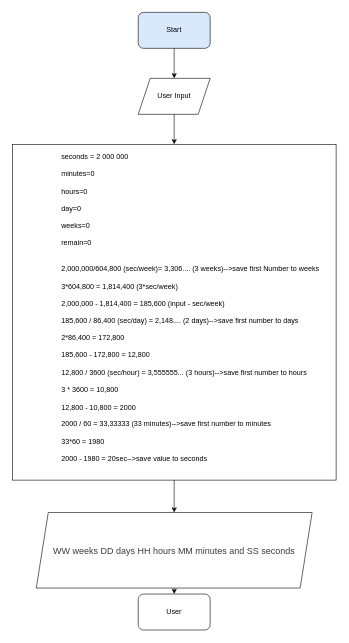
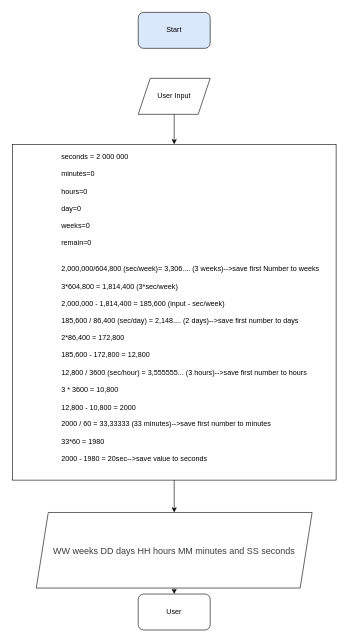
edge "Start" -> "User Input": removed
